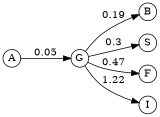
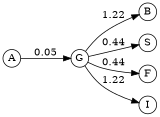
edge "G" -> "B": label "0.19" -> "1.22"
edge "G" -> "S": label "0.3" -> "0.44"
edge "G" -> "F": label "0.47" -> "0.44"
